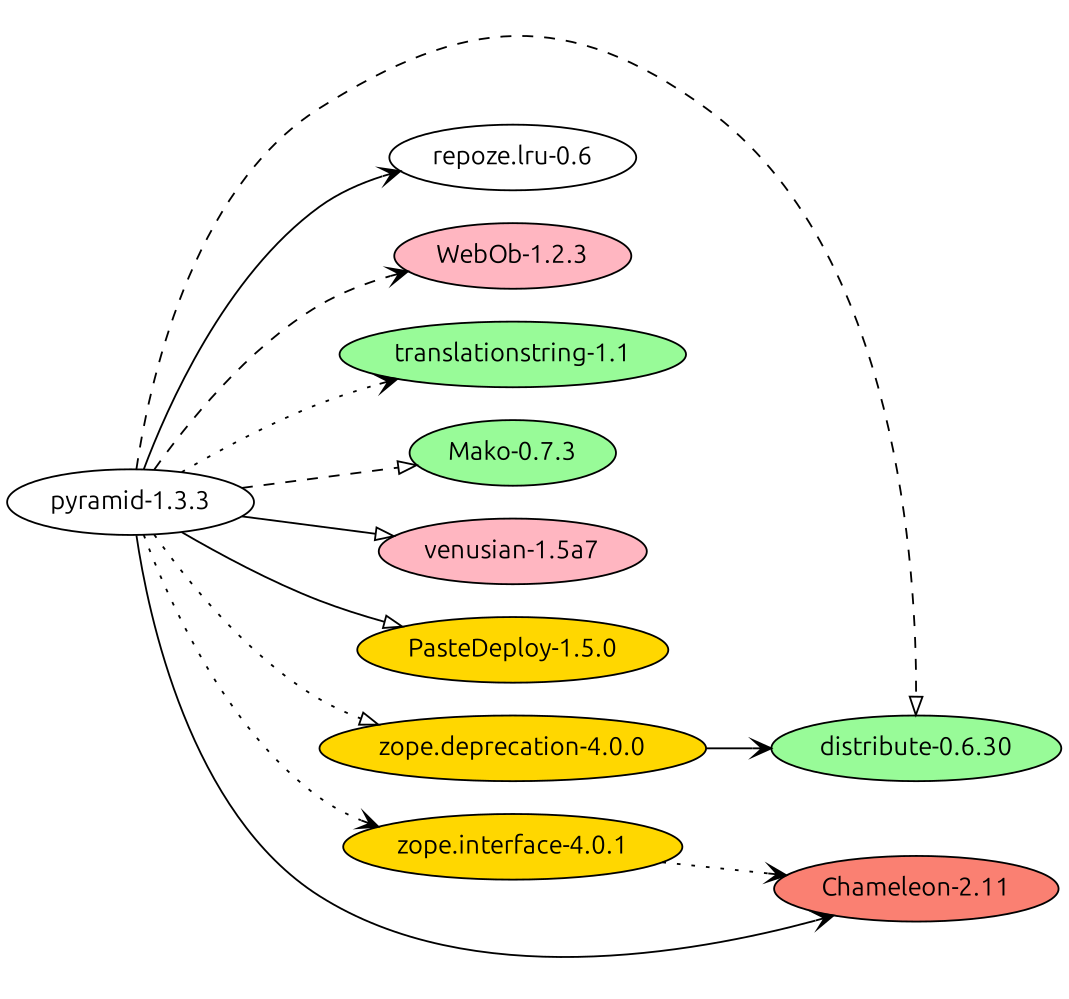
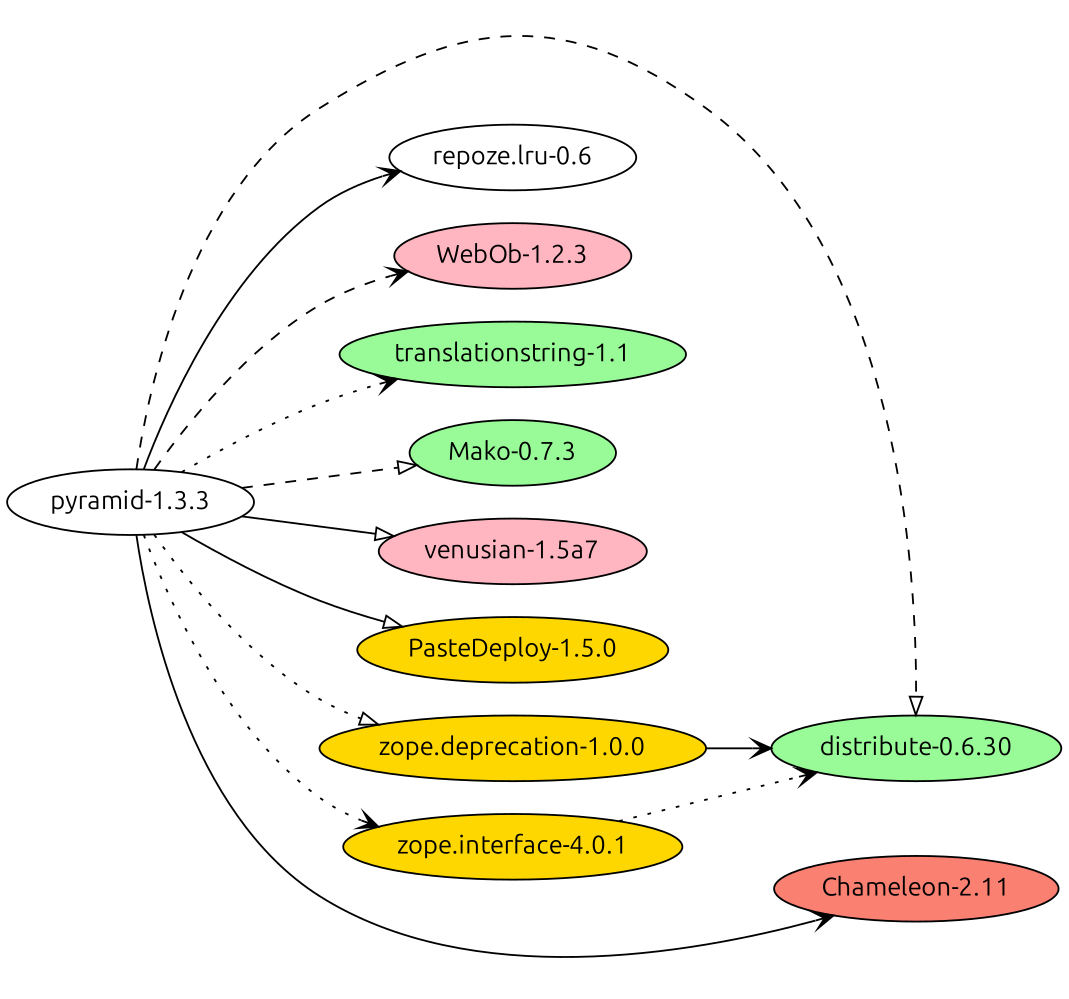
node "zope.deprecation-4.0.0": label "zope.deprecation-4.0.0" -> "zope.deprecation-1.0.0"
edge "zope.interface-4.0.1" -> "Chameleon-2.11": now "zope.interface-4.0.1" -> "distribute-0.6.30"
